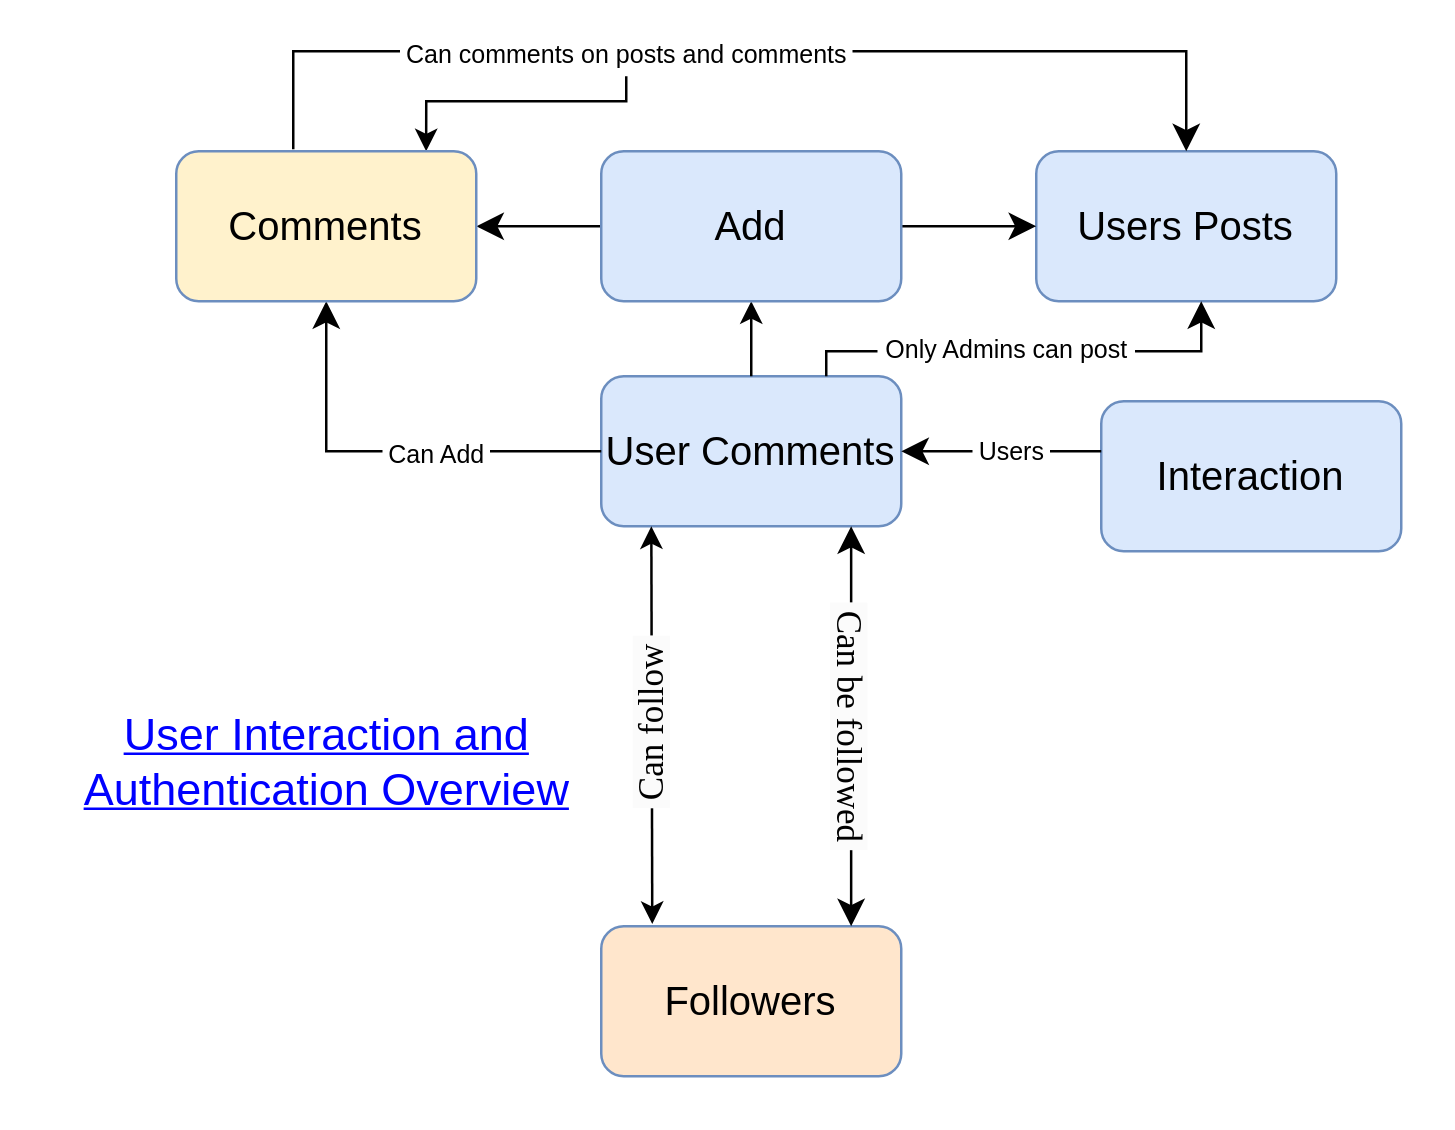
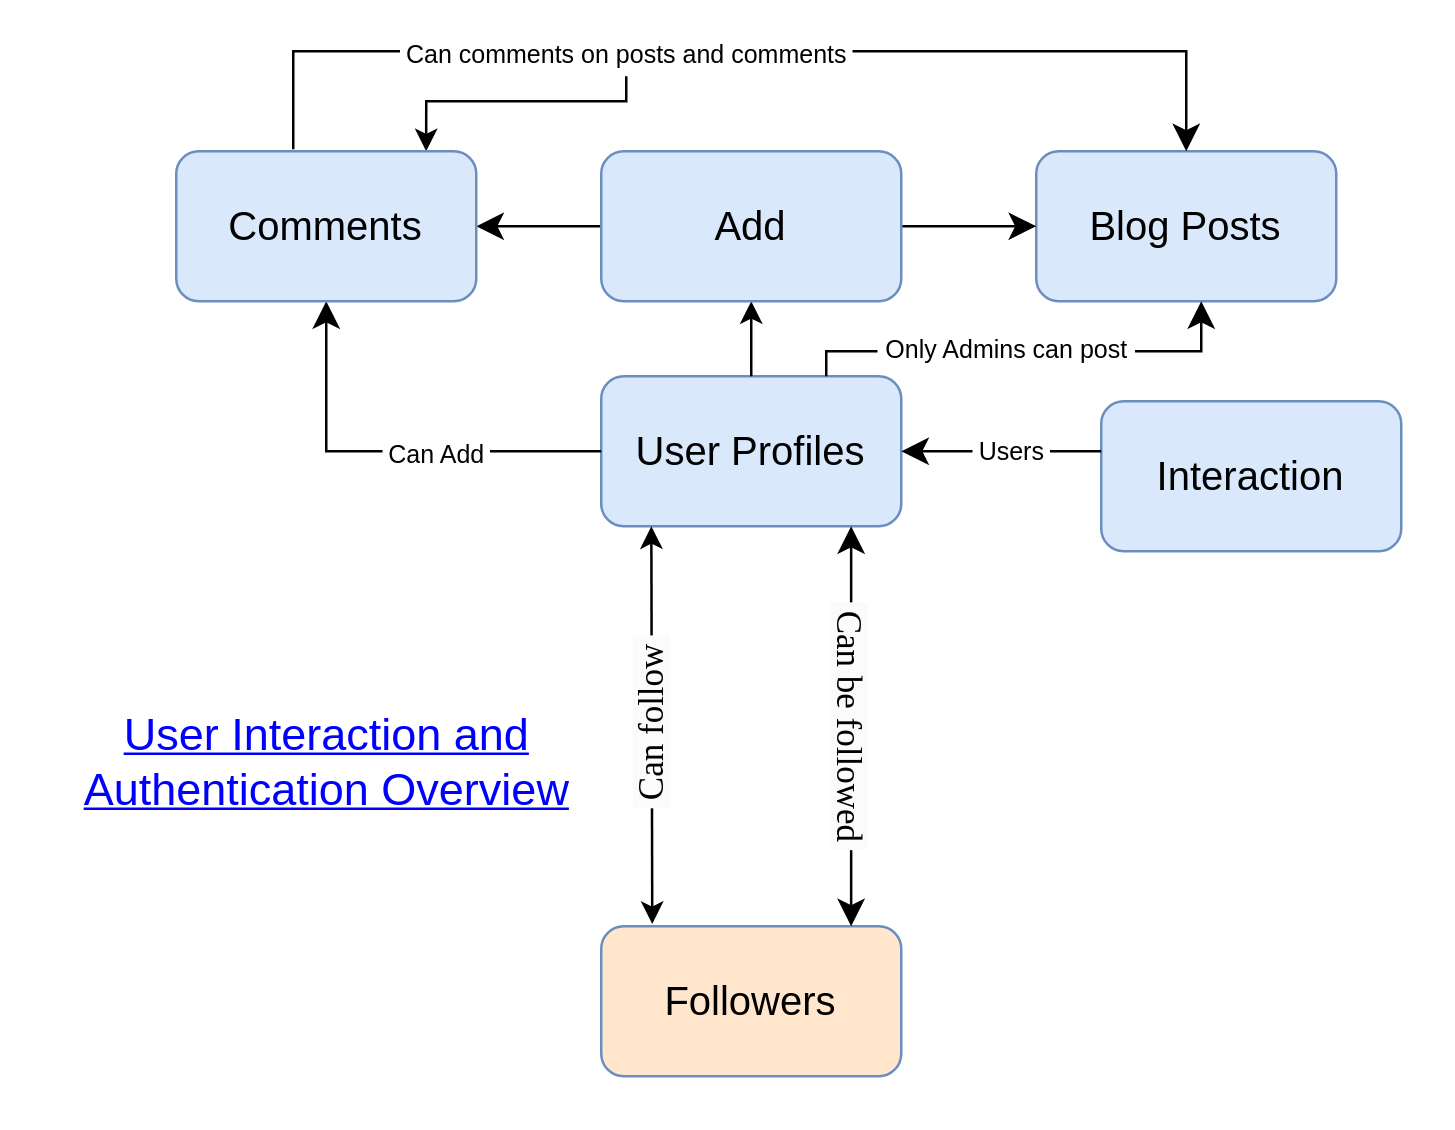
node "Comments": fillcolor #fff2cc -> #dae8fc
node "Users Posts": label "Users Posts" -> "Blog Posts"
node "User Comments": label "User Comments" -> "User Profiles"
